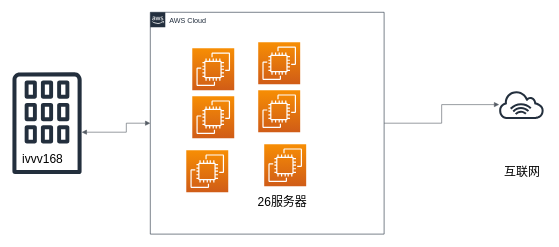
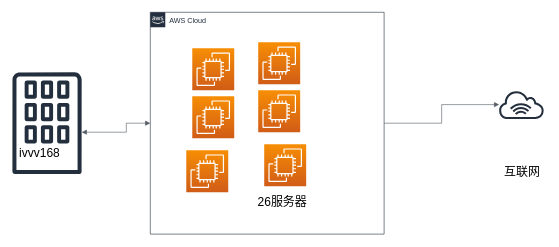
node "ivvv168": moved (42, 159) -> (39, 153)
